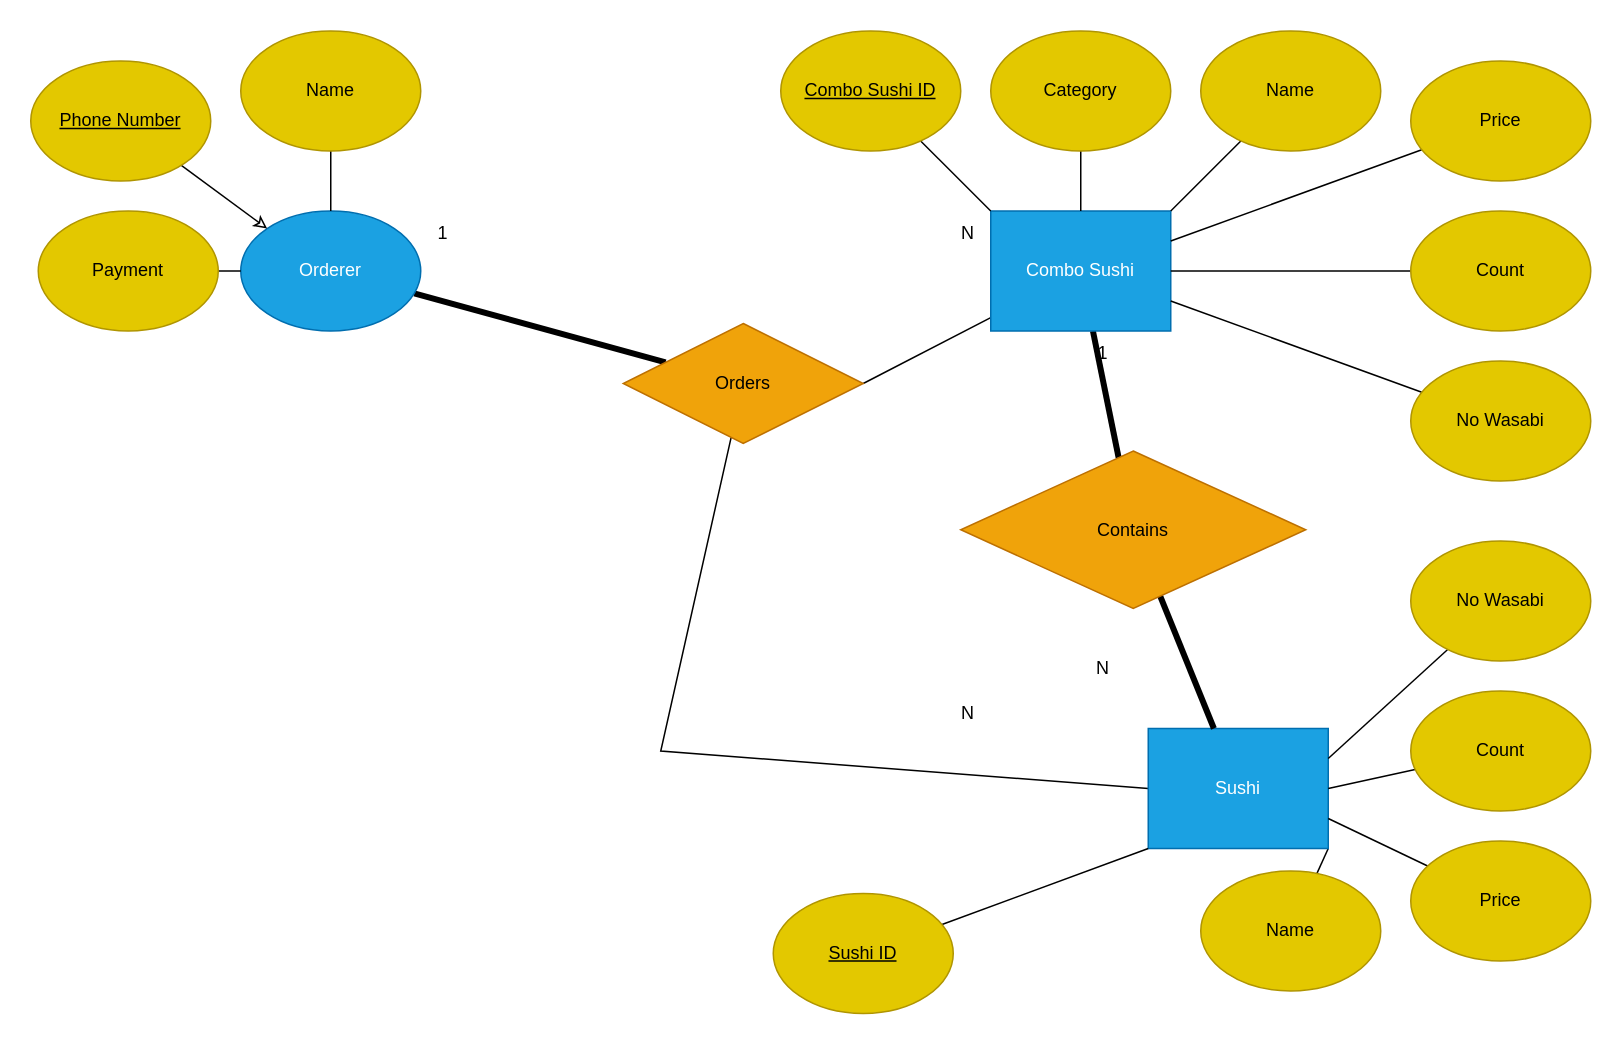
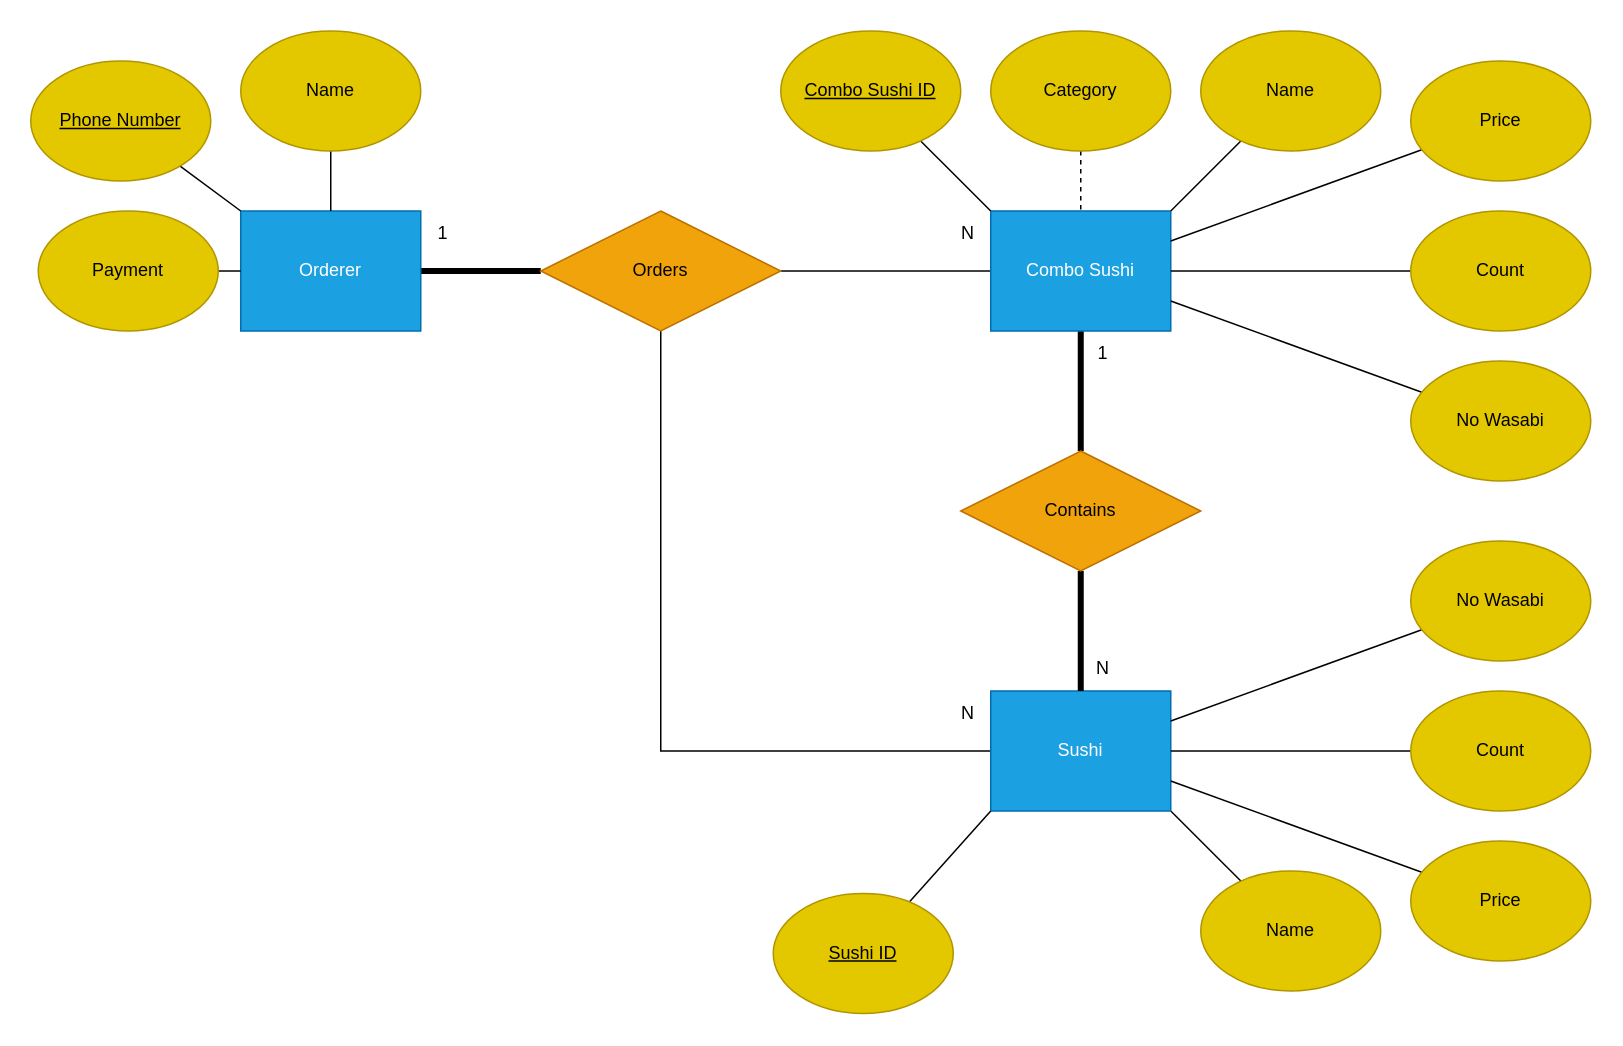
edge "Category" -- "Combo Sushi": style solid -> dashed
edge "Phone Number" -> "Orderer": arrowhead classic -> none
node "Orderer": shape ellipse -> rectangle
node "Orders": moved (743, 383) -> (661, 271)
node "Contains": size 345x158 -> 240x120
node "Sushi": moved (1238, 788) -> (1081, 751)
